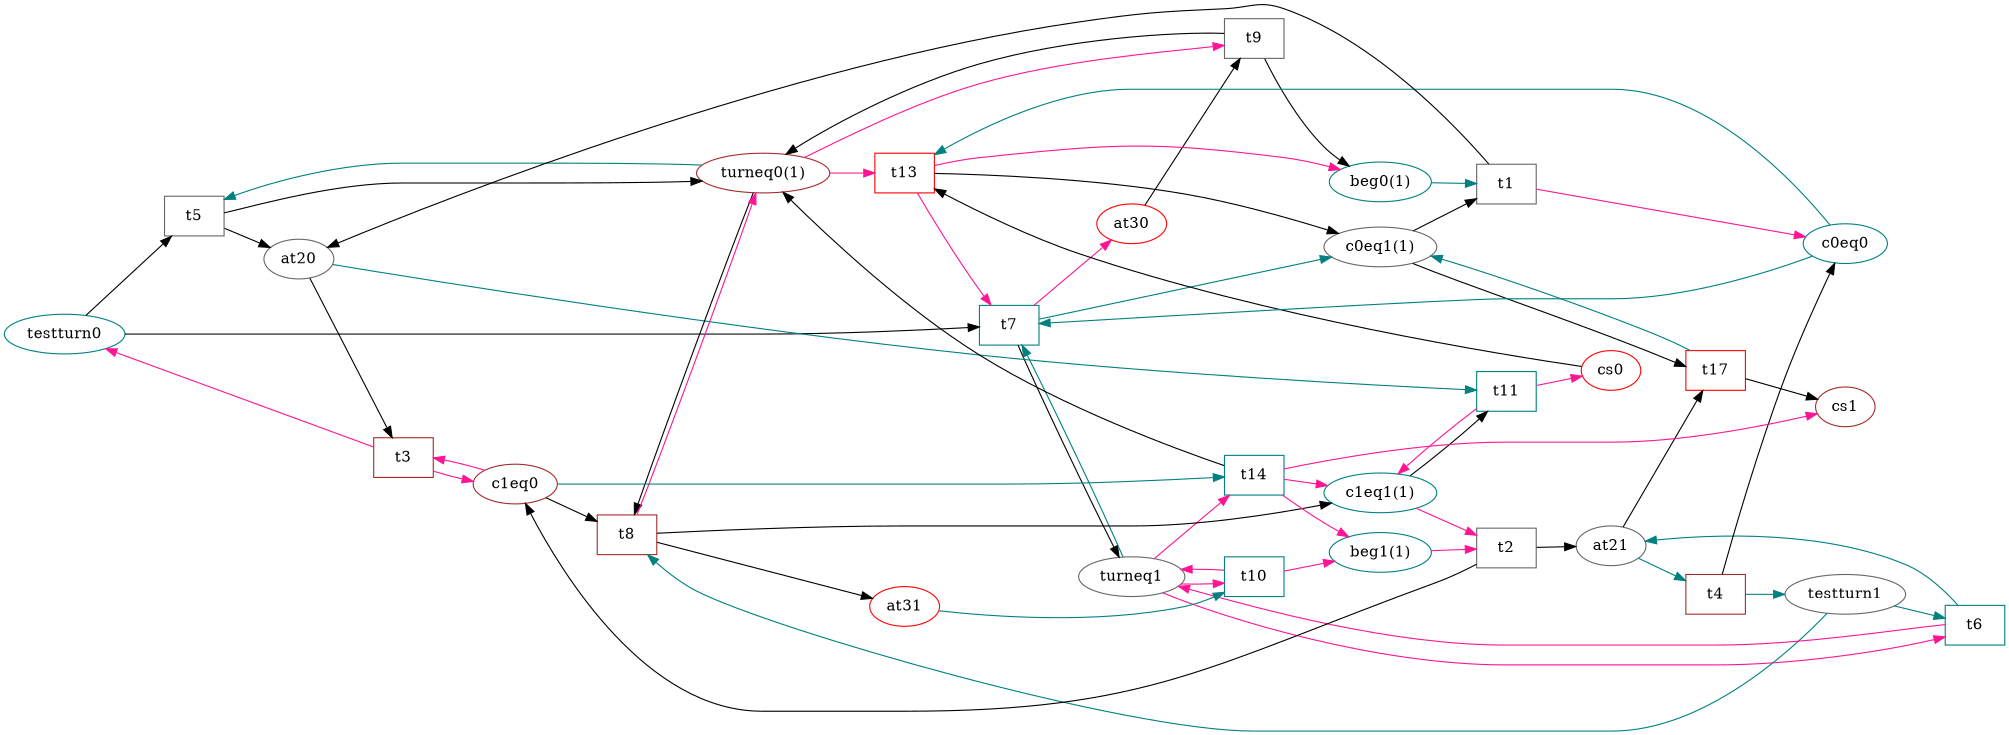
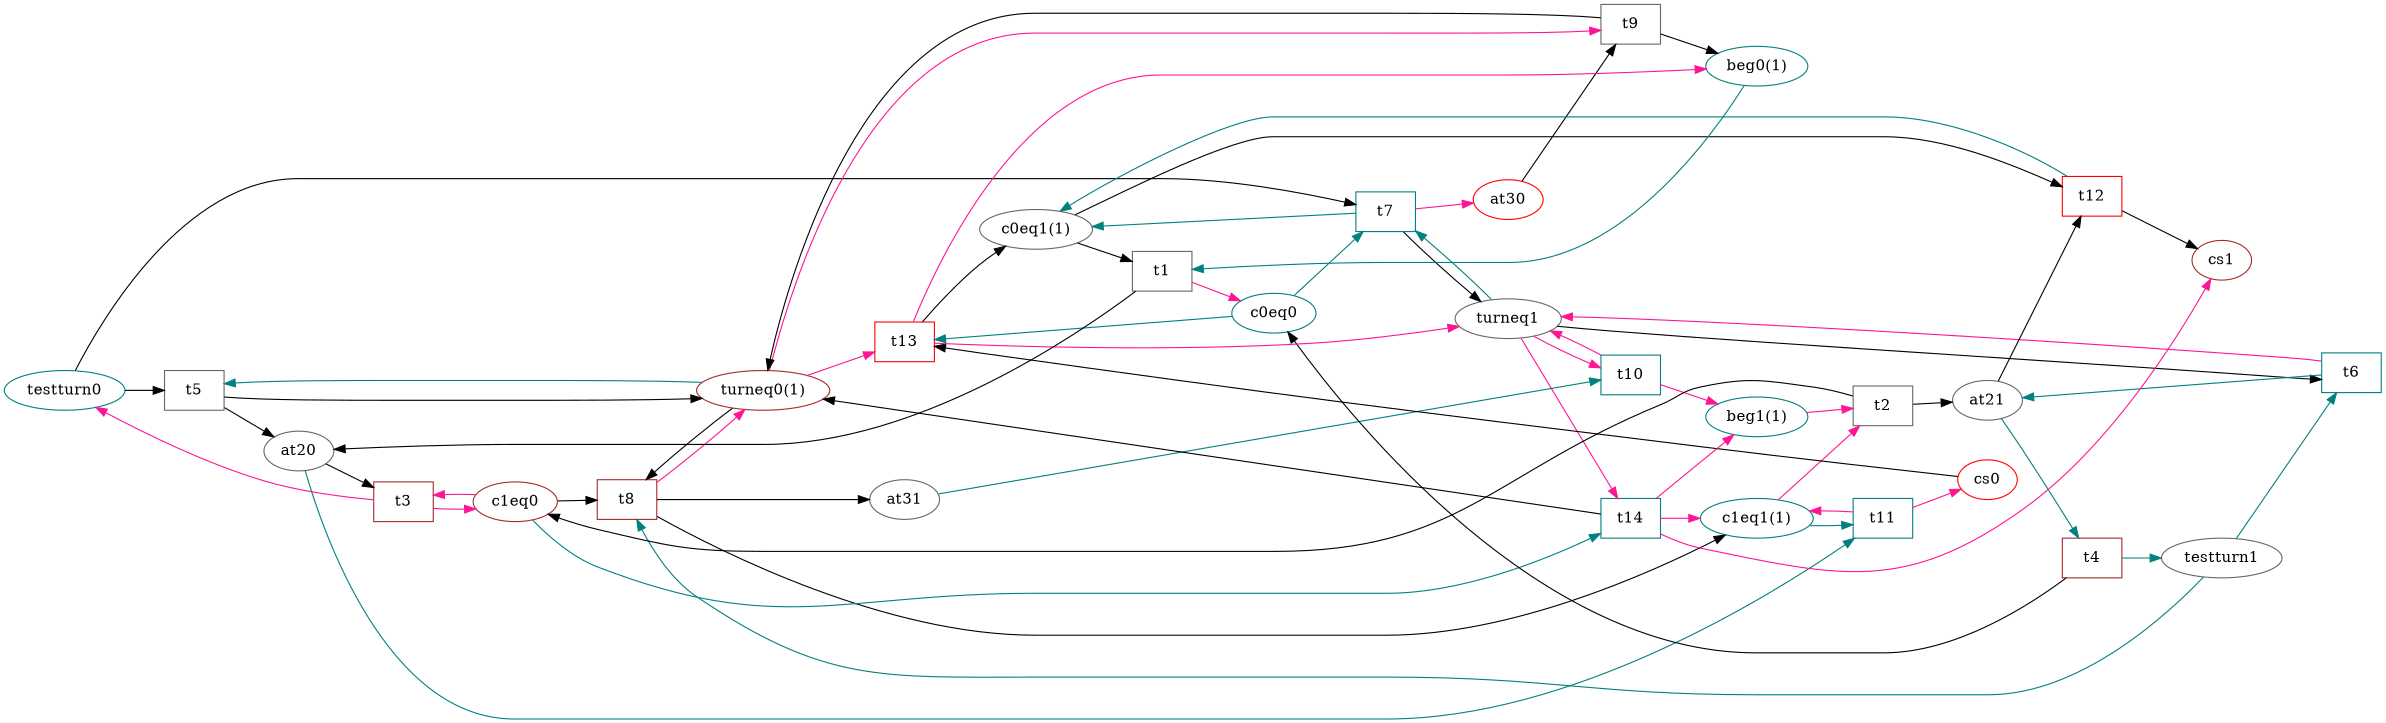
edge "t13" -> "t7": now "t13" -> "turneq1"
node "t17": label "t17" -> "t12"
edge "c1eq1(1)" -> "t11": color black -> teal
node "at31": color red -> gray40
edge "turneq1" -> "t6": color deeppink -> black
